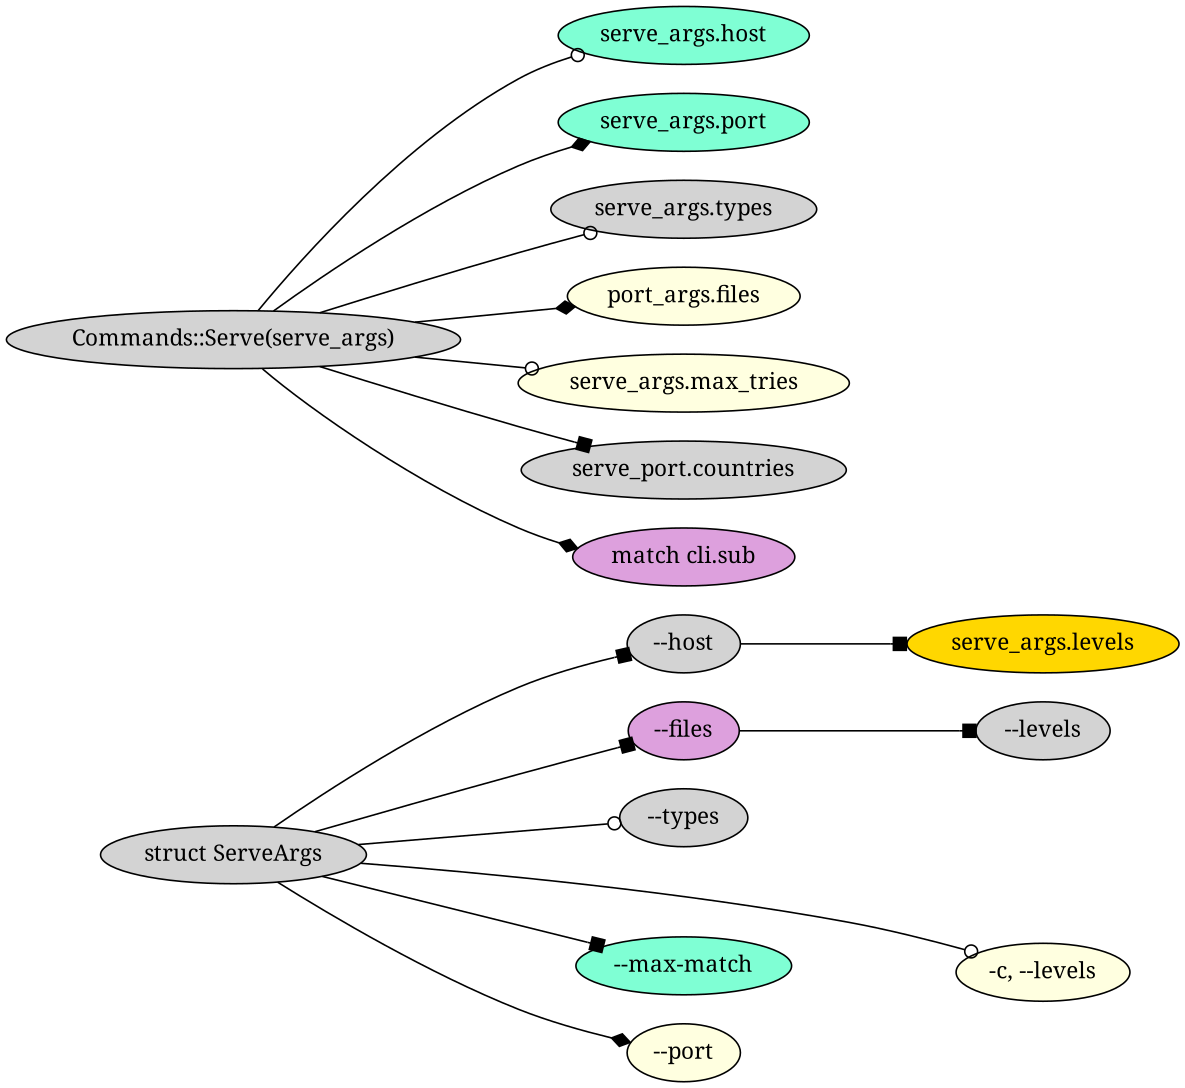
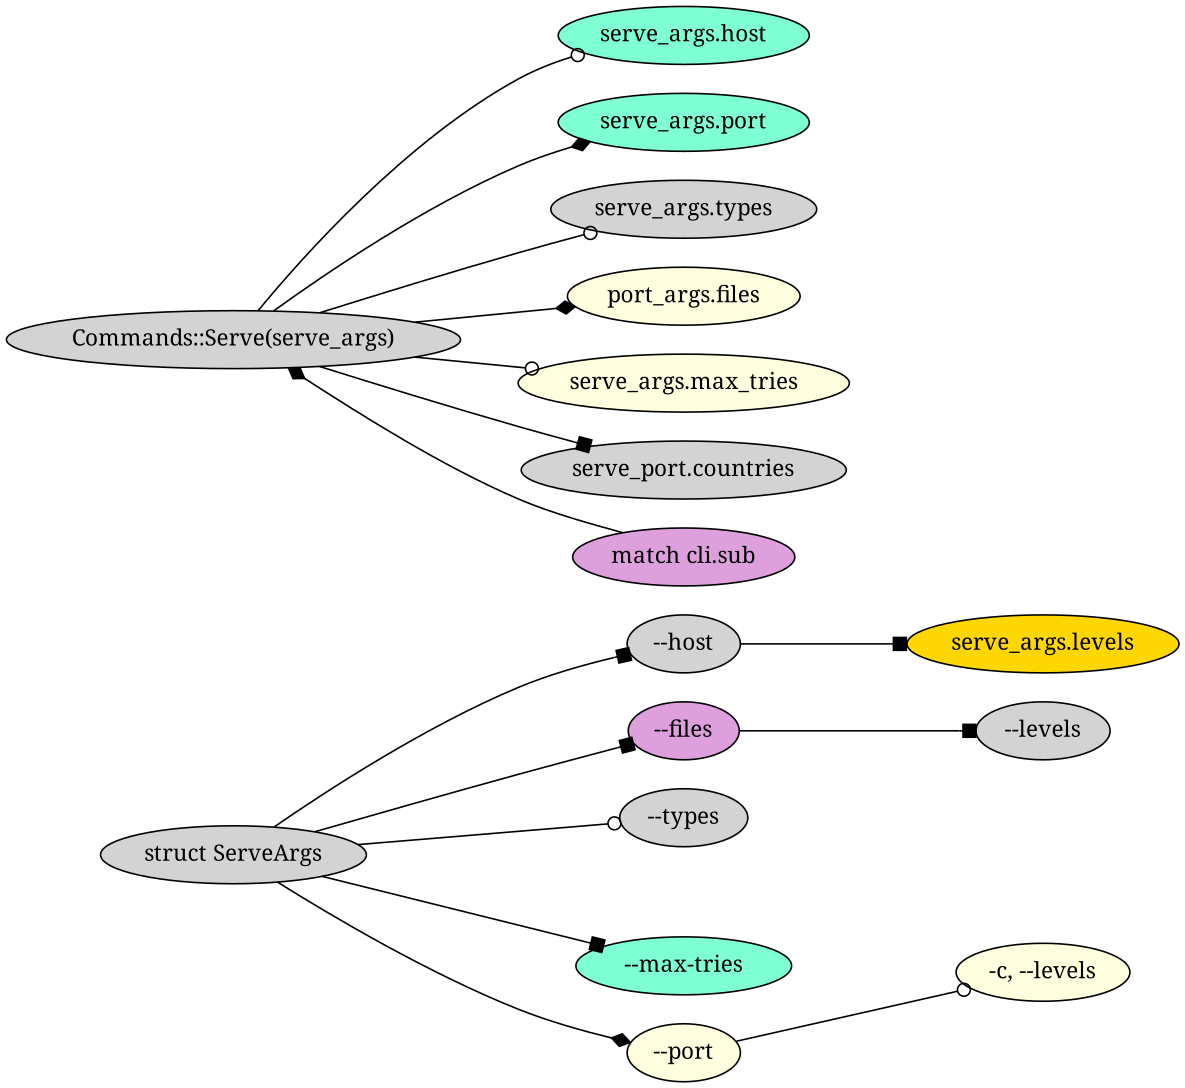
edge "Commands::Serve(serve_args)" -> "match cli.sub": reversed
edge "struct ServeArgs" -> "-c, --levels": now "--port" -> "-c, --levels"
node "--max-match": label "--max-match" -> "--max-tries"
